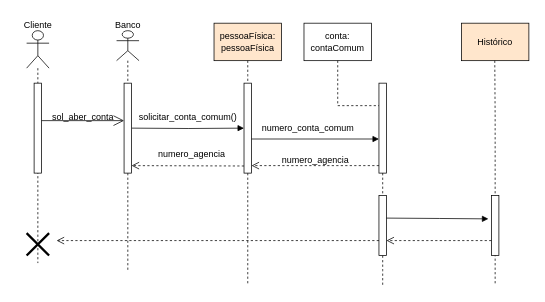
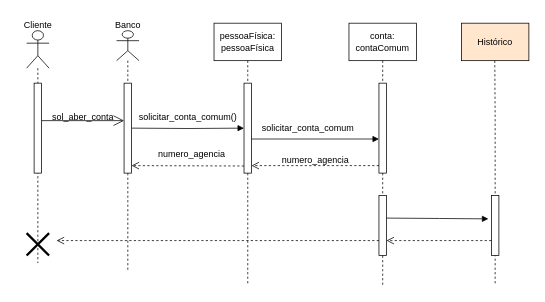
node "pessoaFísica: pessoaFísica": fillcolor #ffe6cc -> #ffffff
node "conta: contaComum": moved (338, 42) -> (383, 42)
node "numero_conta_comum": label "numero_conta_comum" -> "solicitar_conta_comum"
